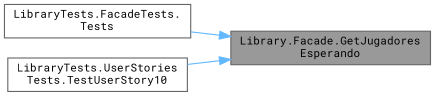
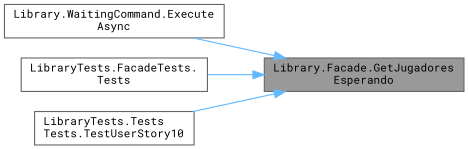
node "Library.WaitingCommand.Execute Async": added
node "LibraryTests.UserStories Tests.TestUserStory10": label "LibraryTests.UserStories Tests.TestUserStory10" -> "LibraryTests.Tests Tests.TestUserStory10"
